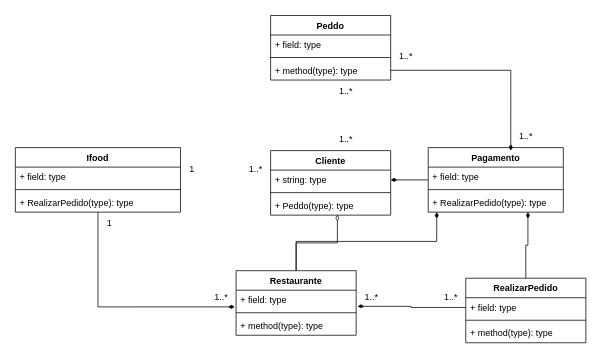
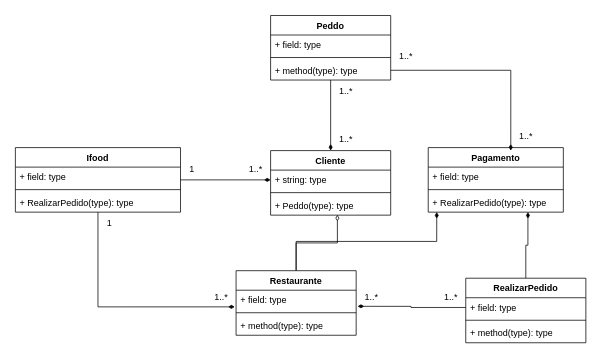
edge "Peddo" -> "Cliente": added
edge "Ifood" -> "+ string: type": added
edge "Pagamento" -> "+ string: type": removed
